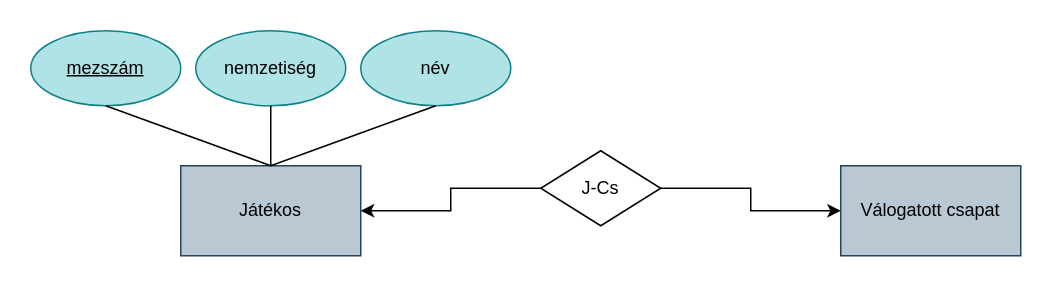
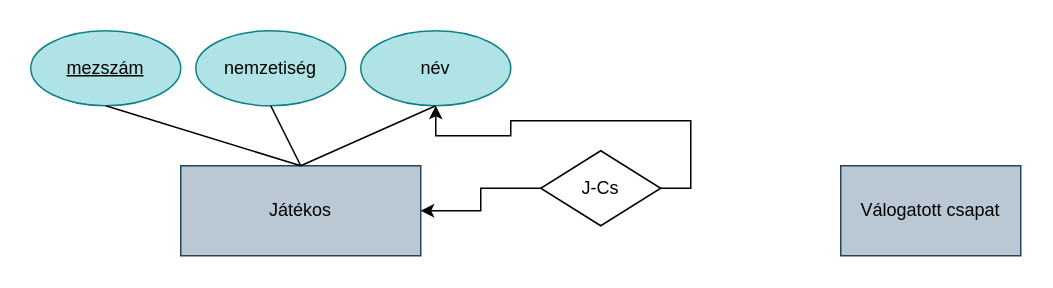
edge "J-Cs" -> "Válogatott csapat": now "J-Cs" -> "név"
node "Játékos": size 180x90 -> 240x90
